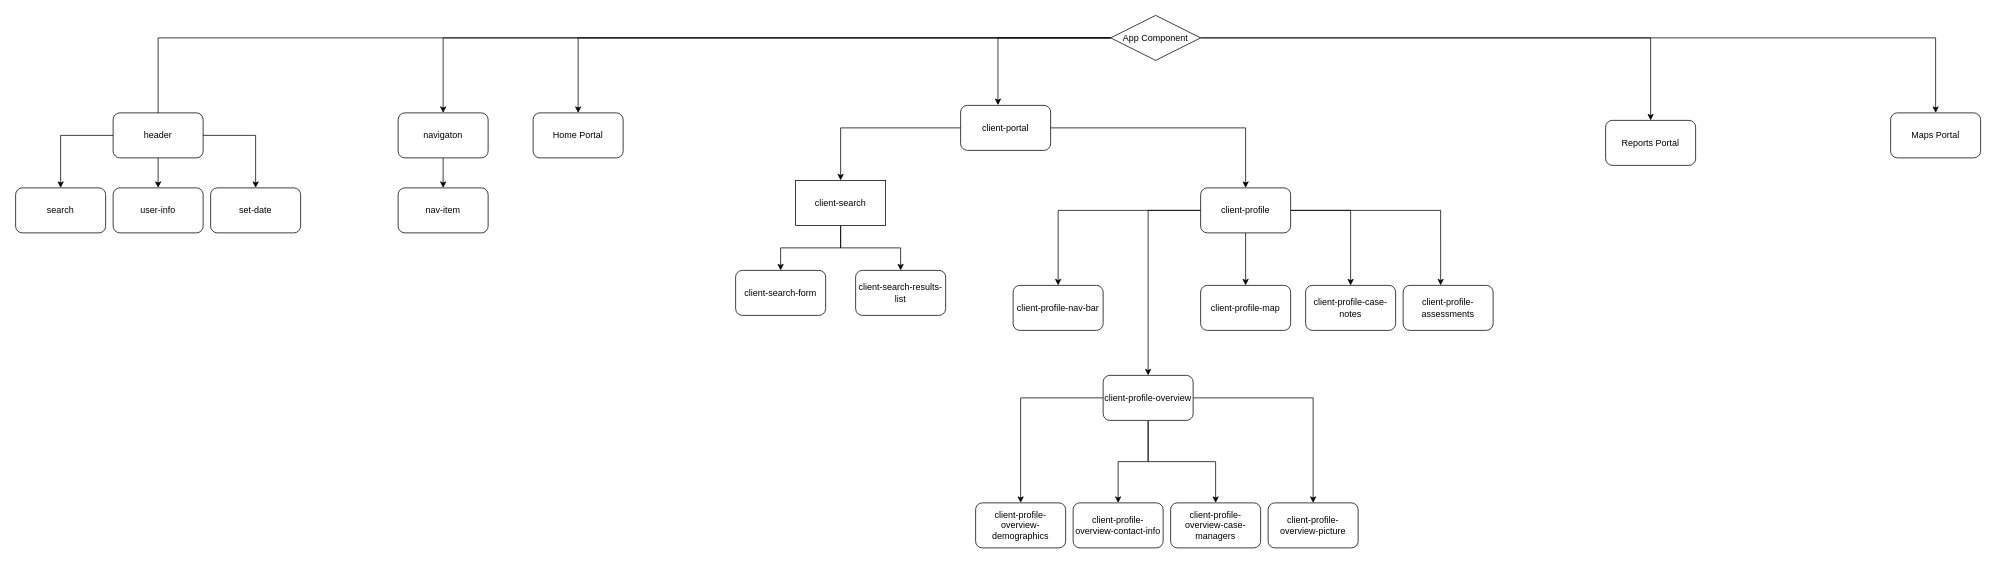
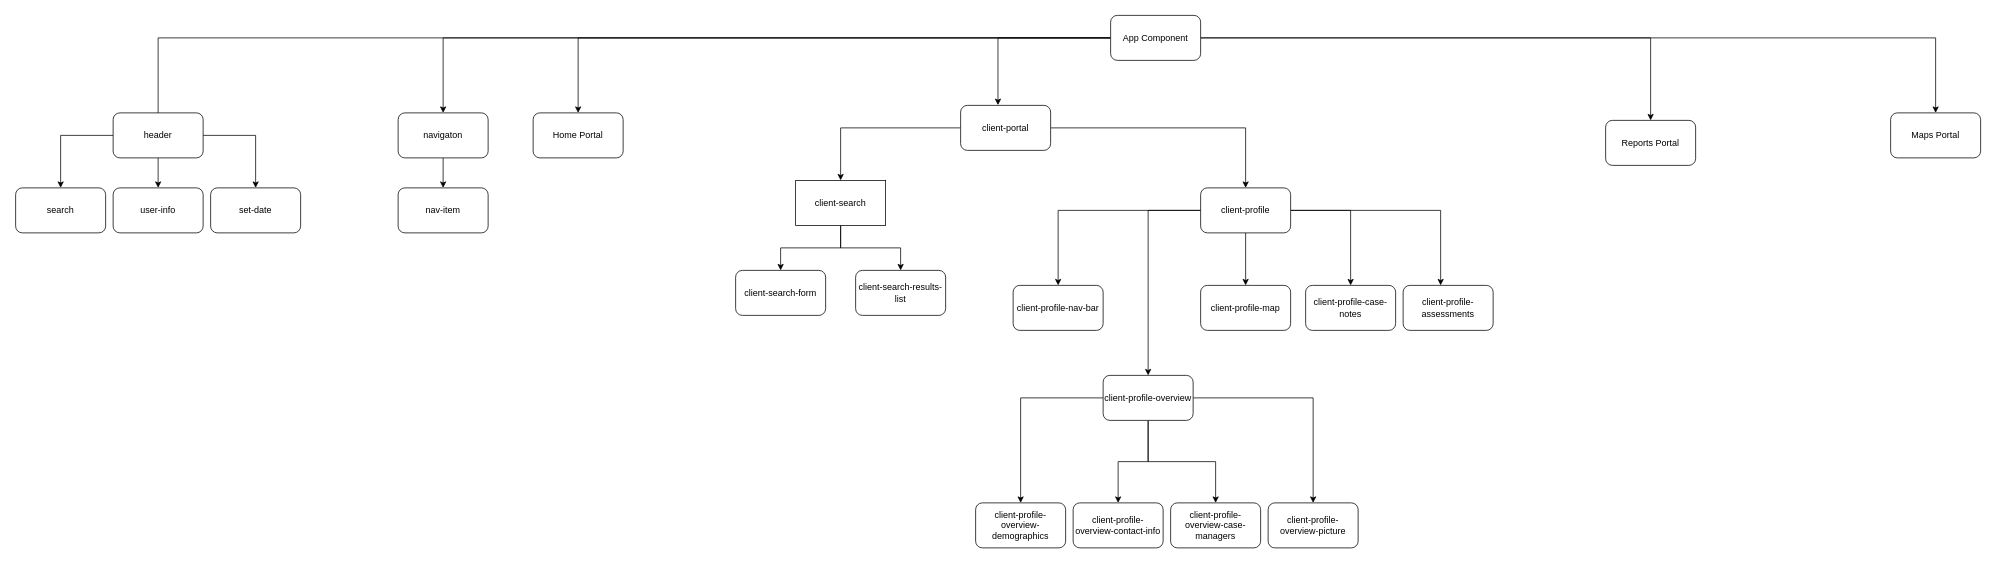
node "App Component": shape diamond -> rounded rectangle
